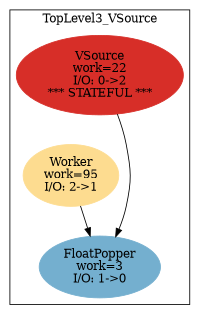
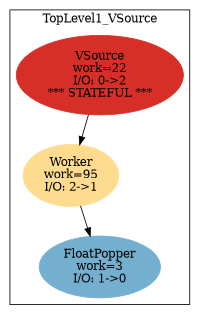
cluster "TopLevel3_VSource": label "TopLevel3_VSource" -> "TopLevel1_VSource"
edge "VSource work=22 I/O: 0->2 *** STATEFUL ***" -> "FloatPopper work=3 I/O: 1->0": now "VSource work=22 I/O: 0->2 *** STATEFUL ***" -> "Worker work=95 I/O: 2->1"
